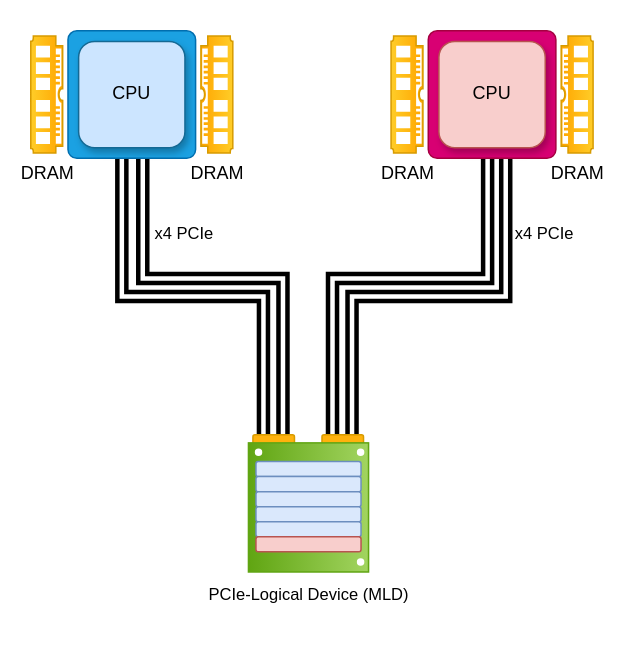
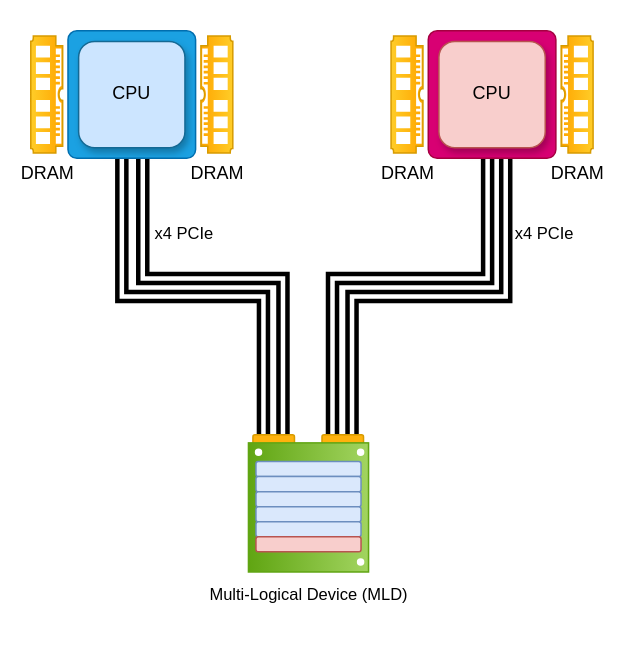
node "PCIe-Logical Device (MLD)": label "PCIe-Logical Device (MLD)" -> "Multi-Logical Device (MLD)"
